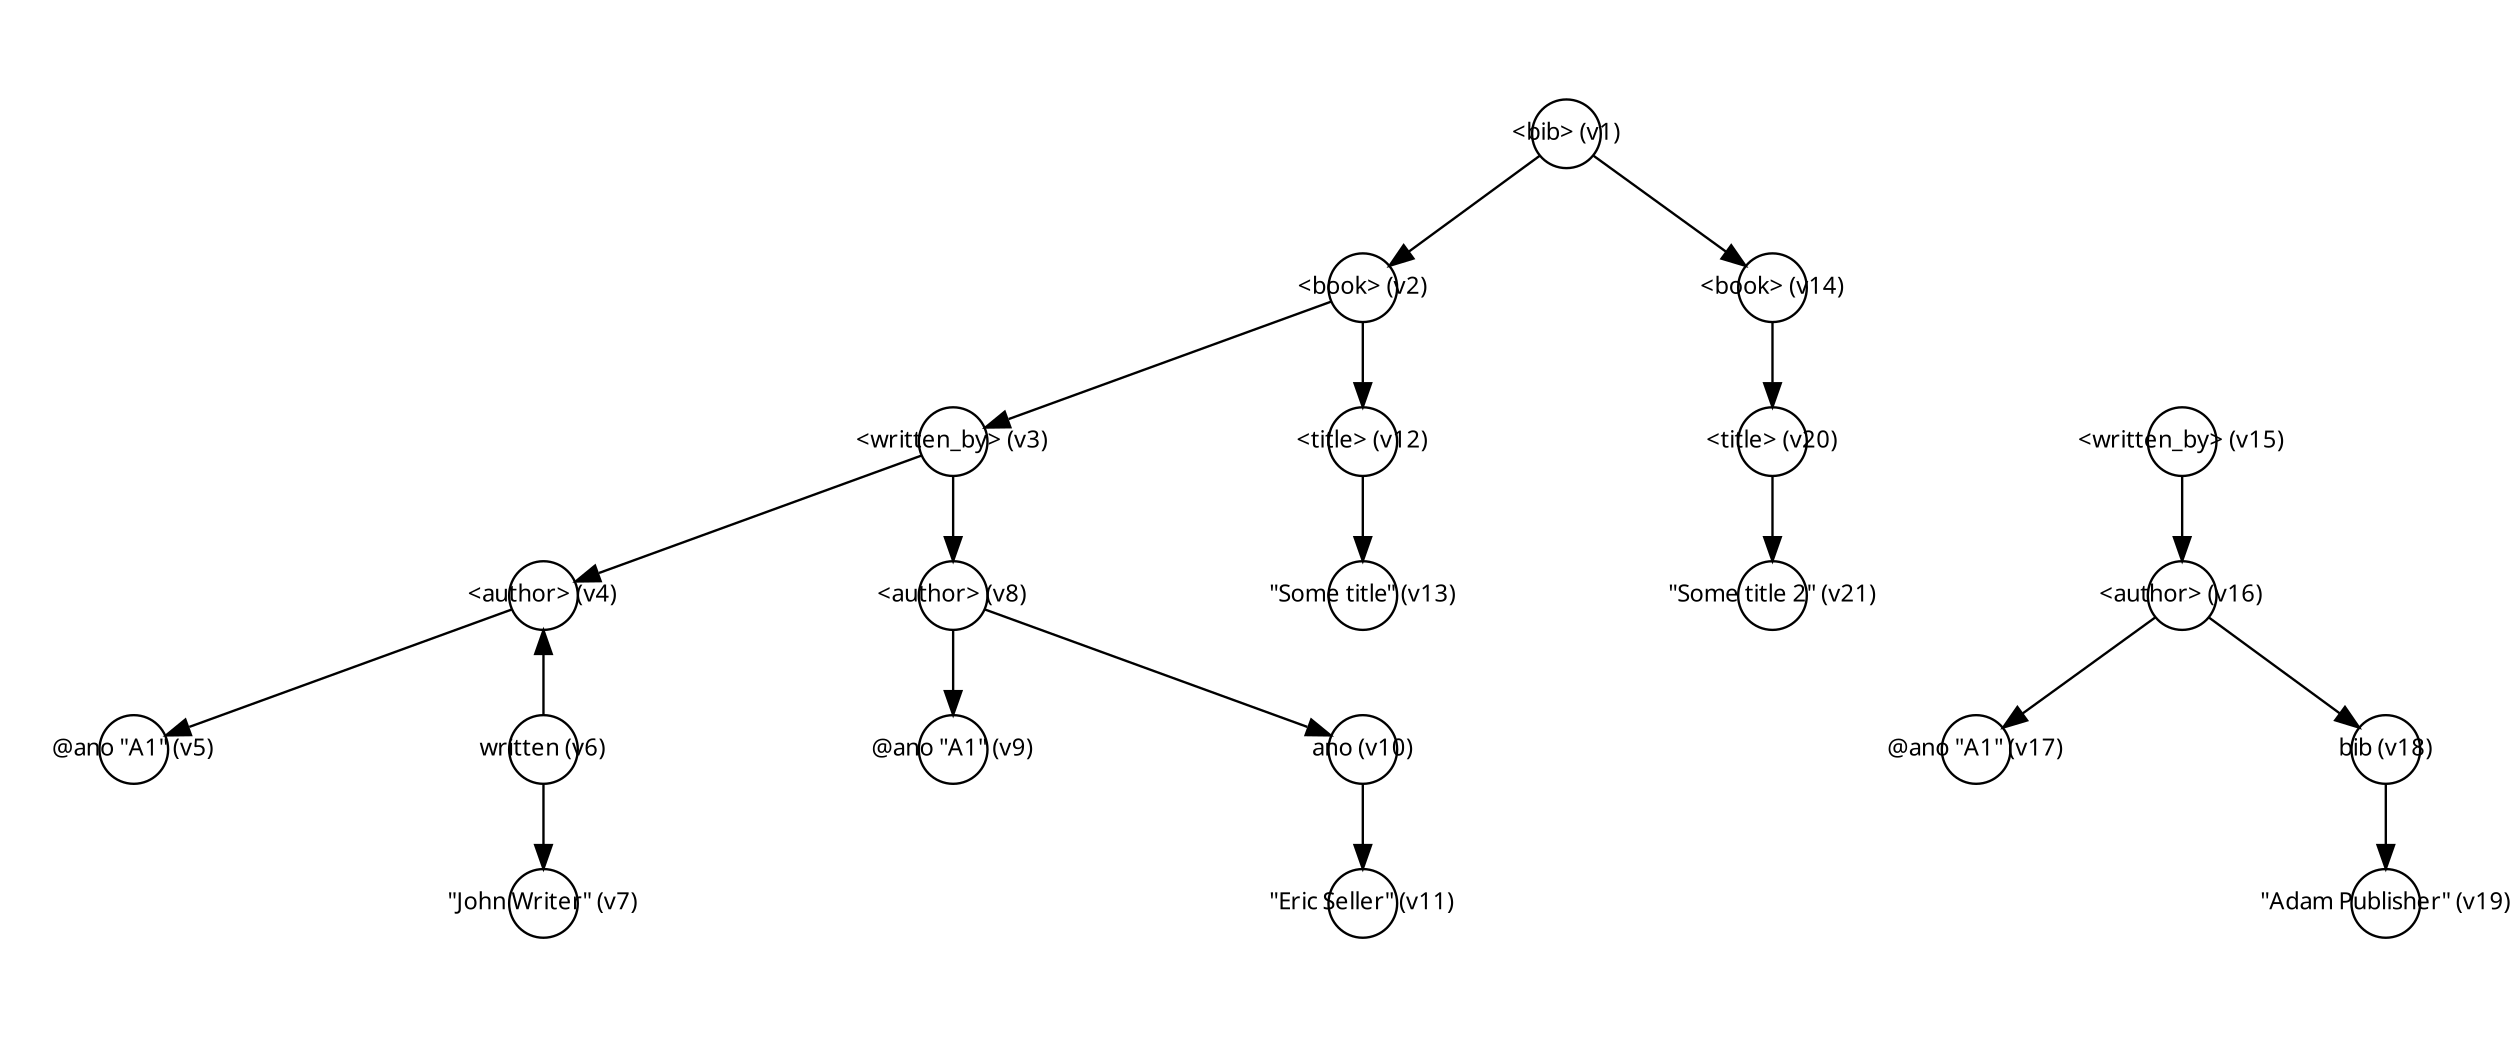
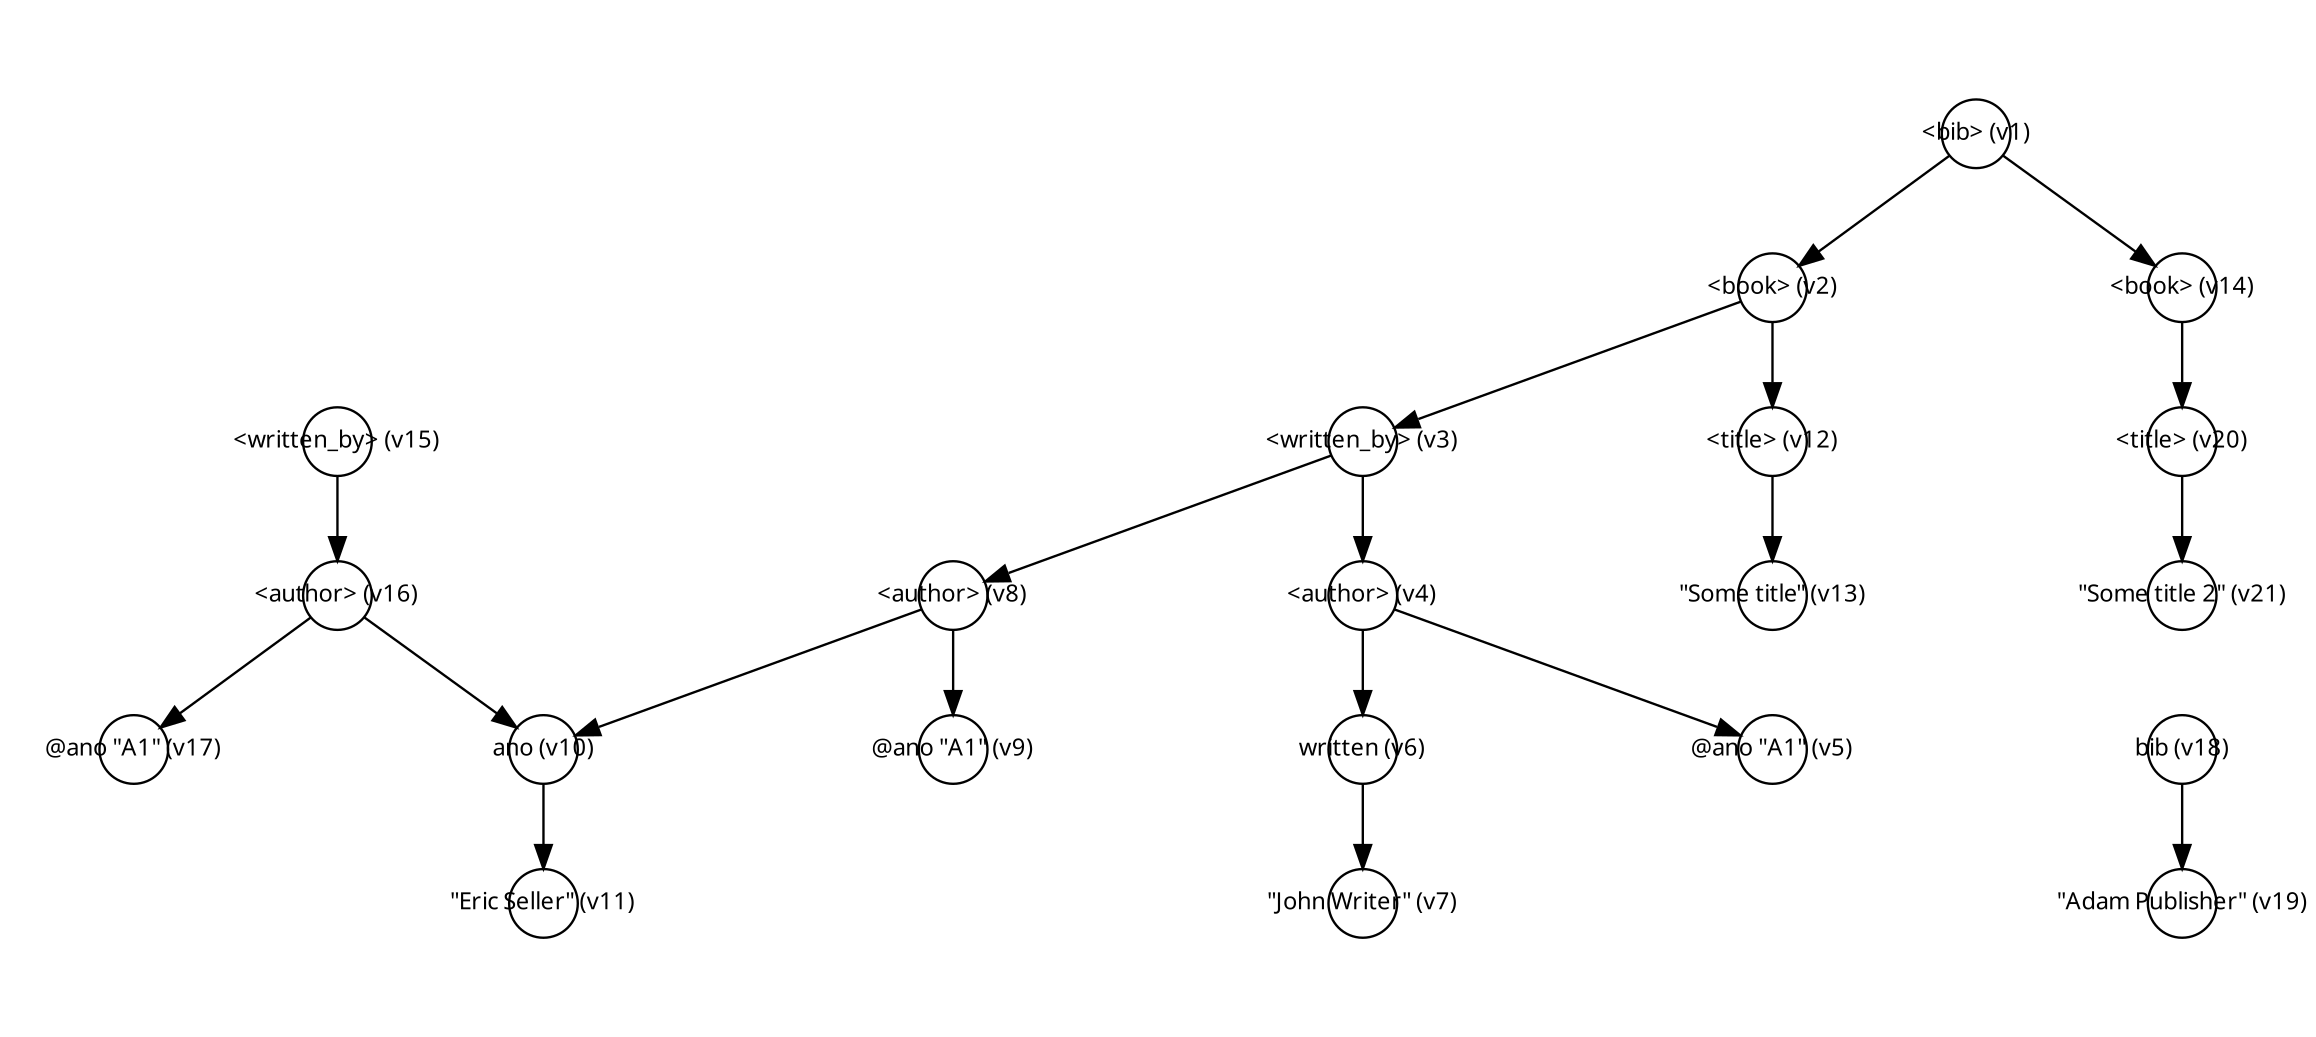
edge "<author> (v16)" -> "bib (v18)": now "<author> (v16)" -> "ano (v10)"
edge "written (v6)" -> "<author> (v4)": reversed
